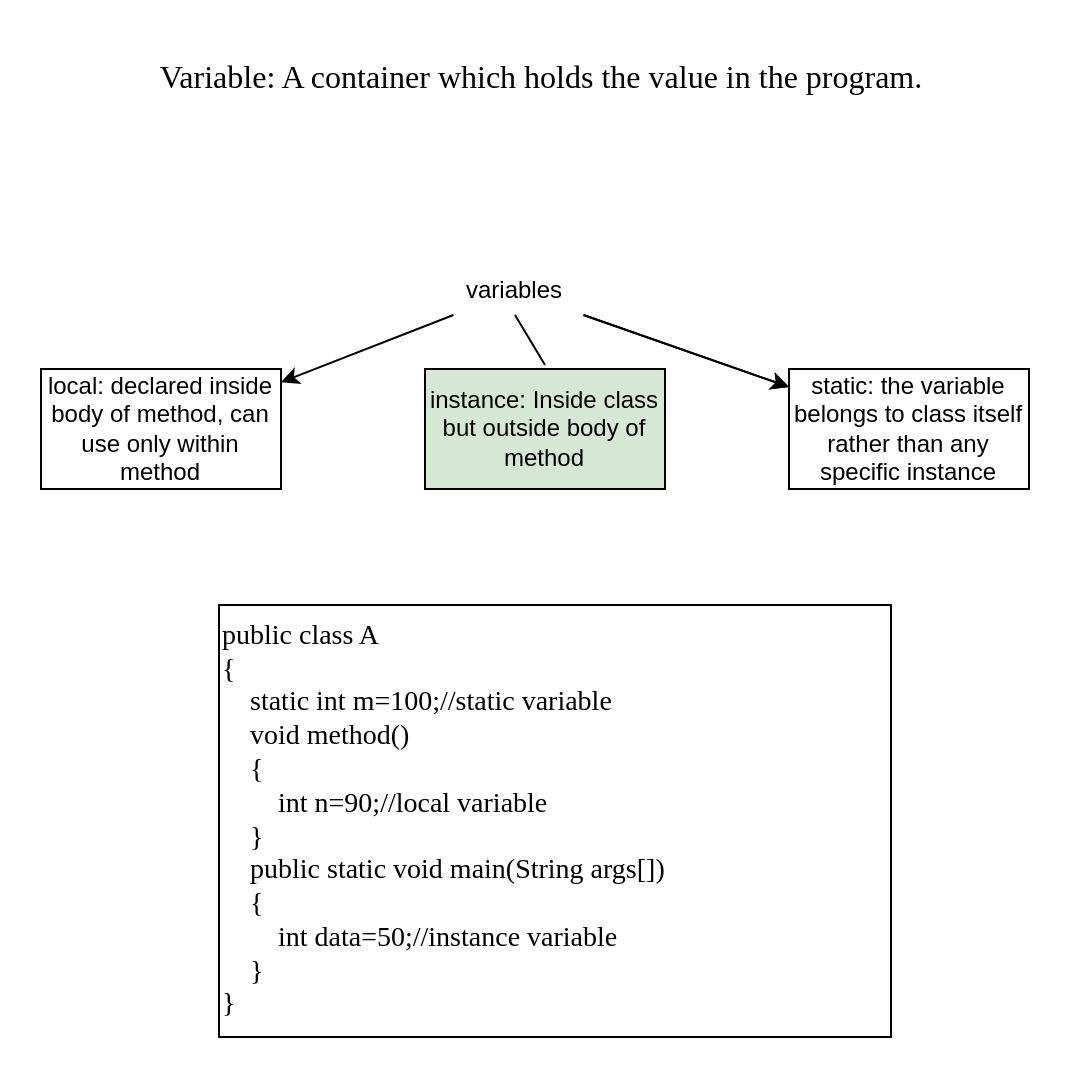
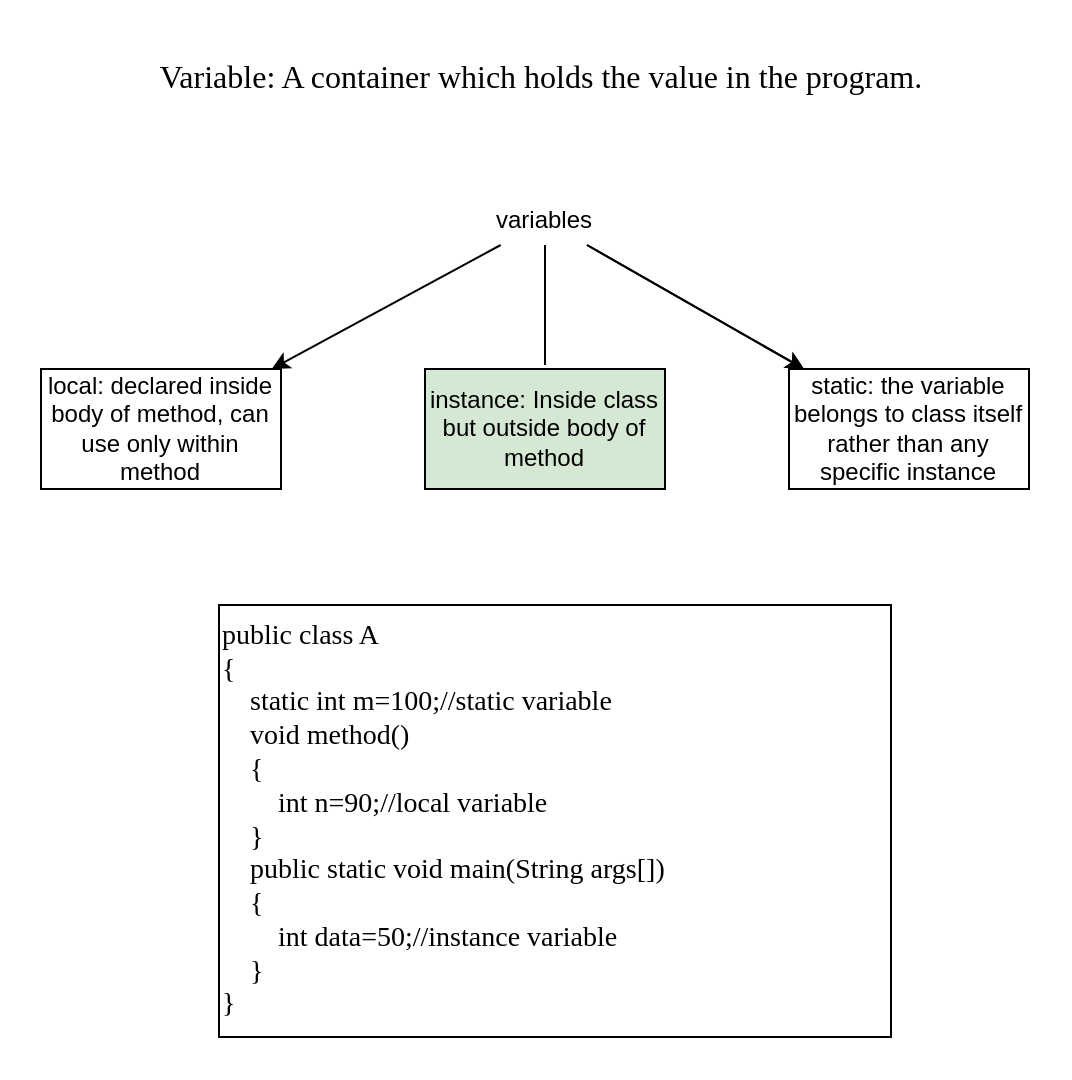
node "variables": moved (515, 291) -> (545, 221)
